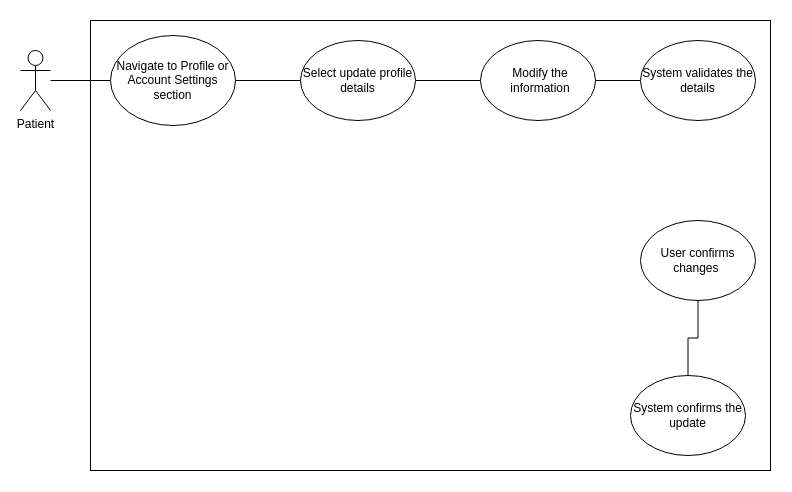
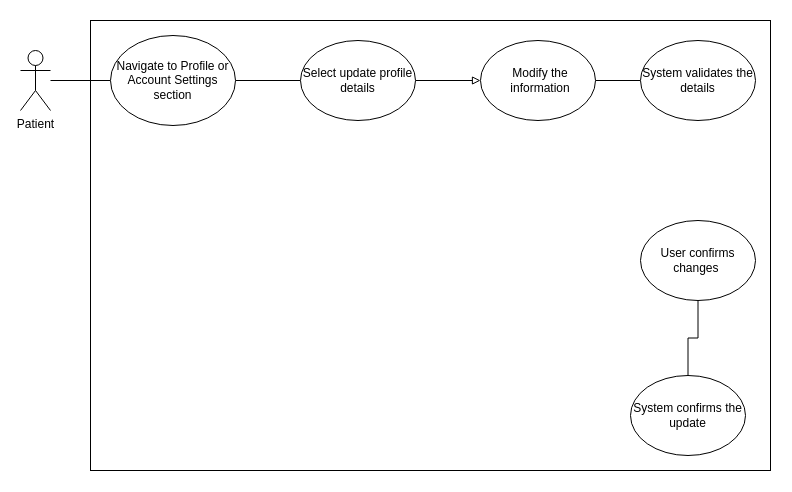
edge "Select update profile details" -- "Modify the information": arrowhead none -> block
